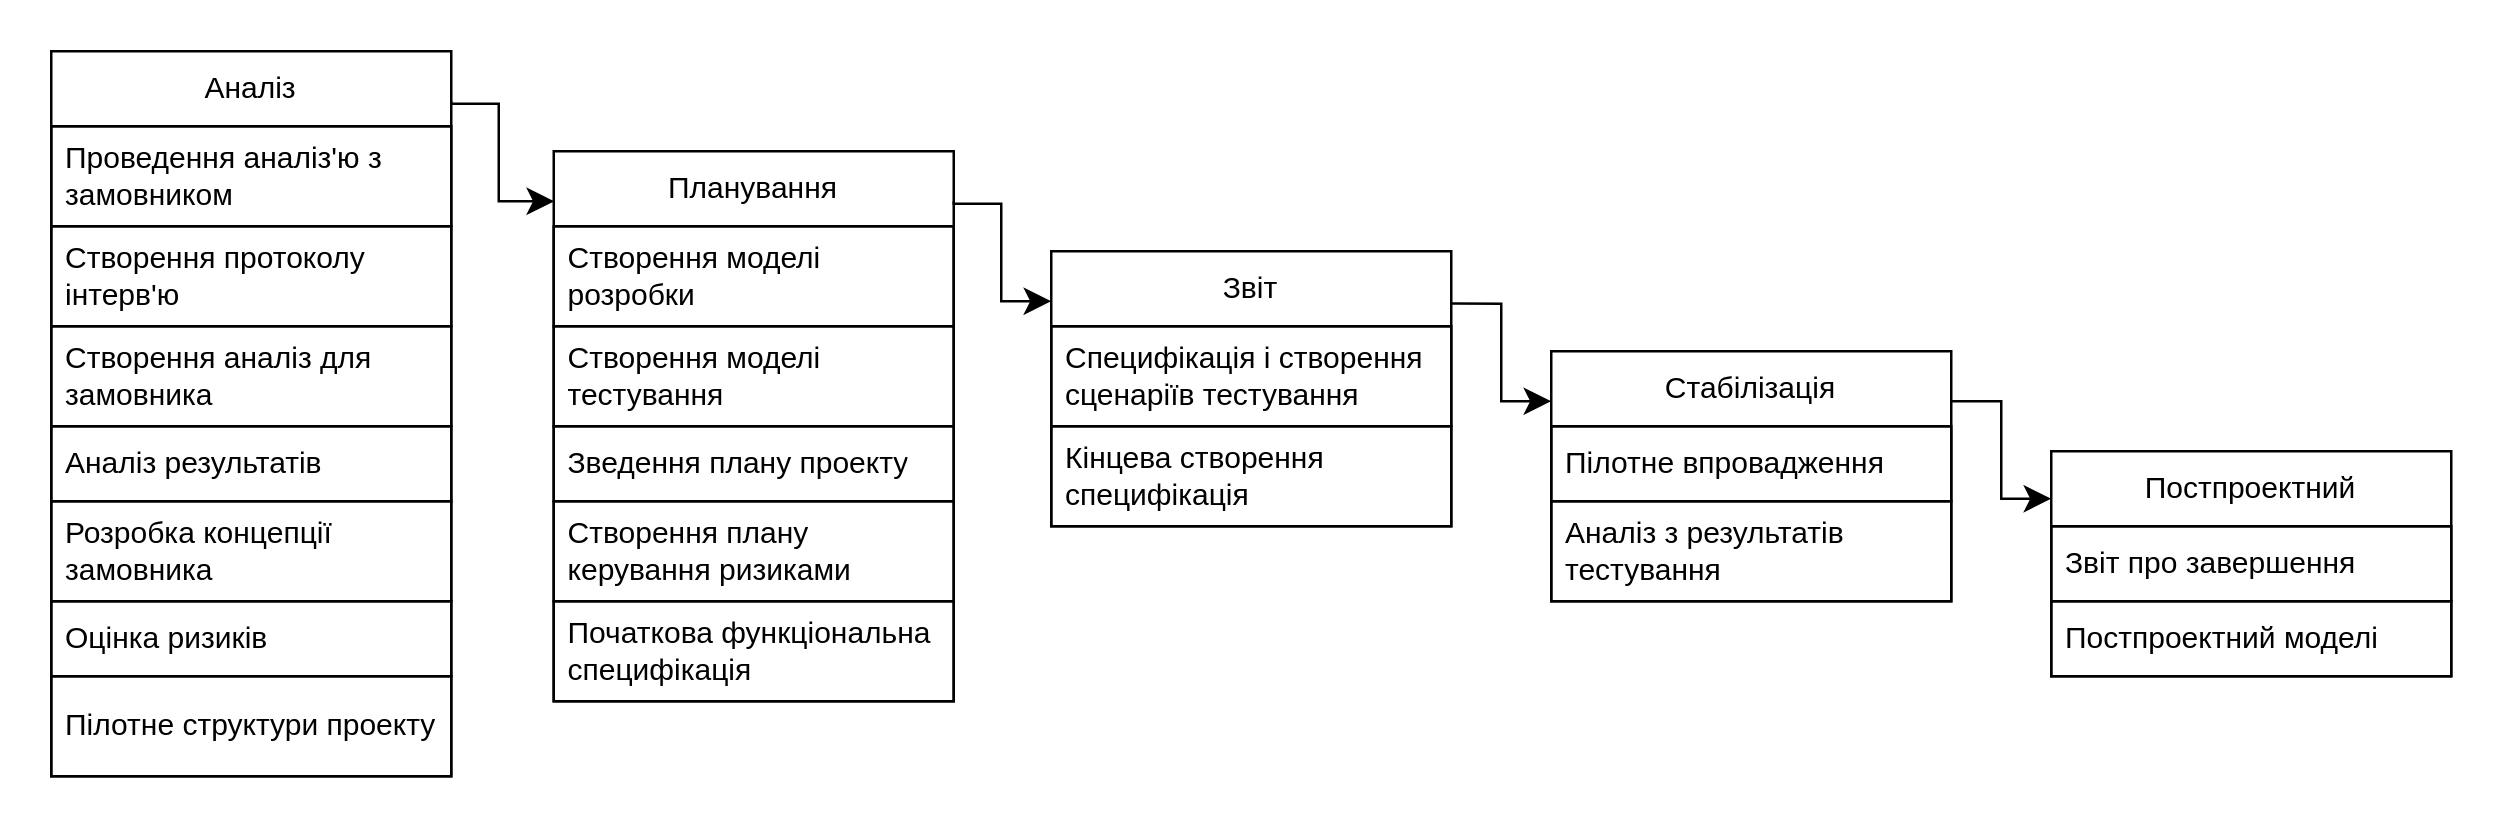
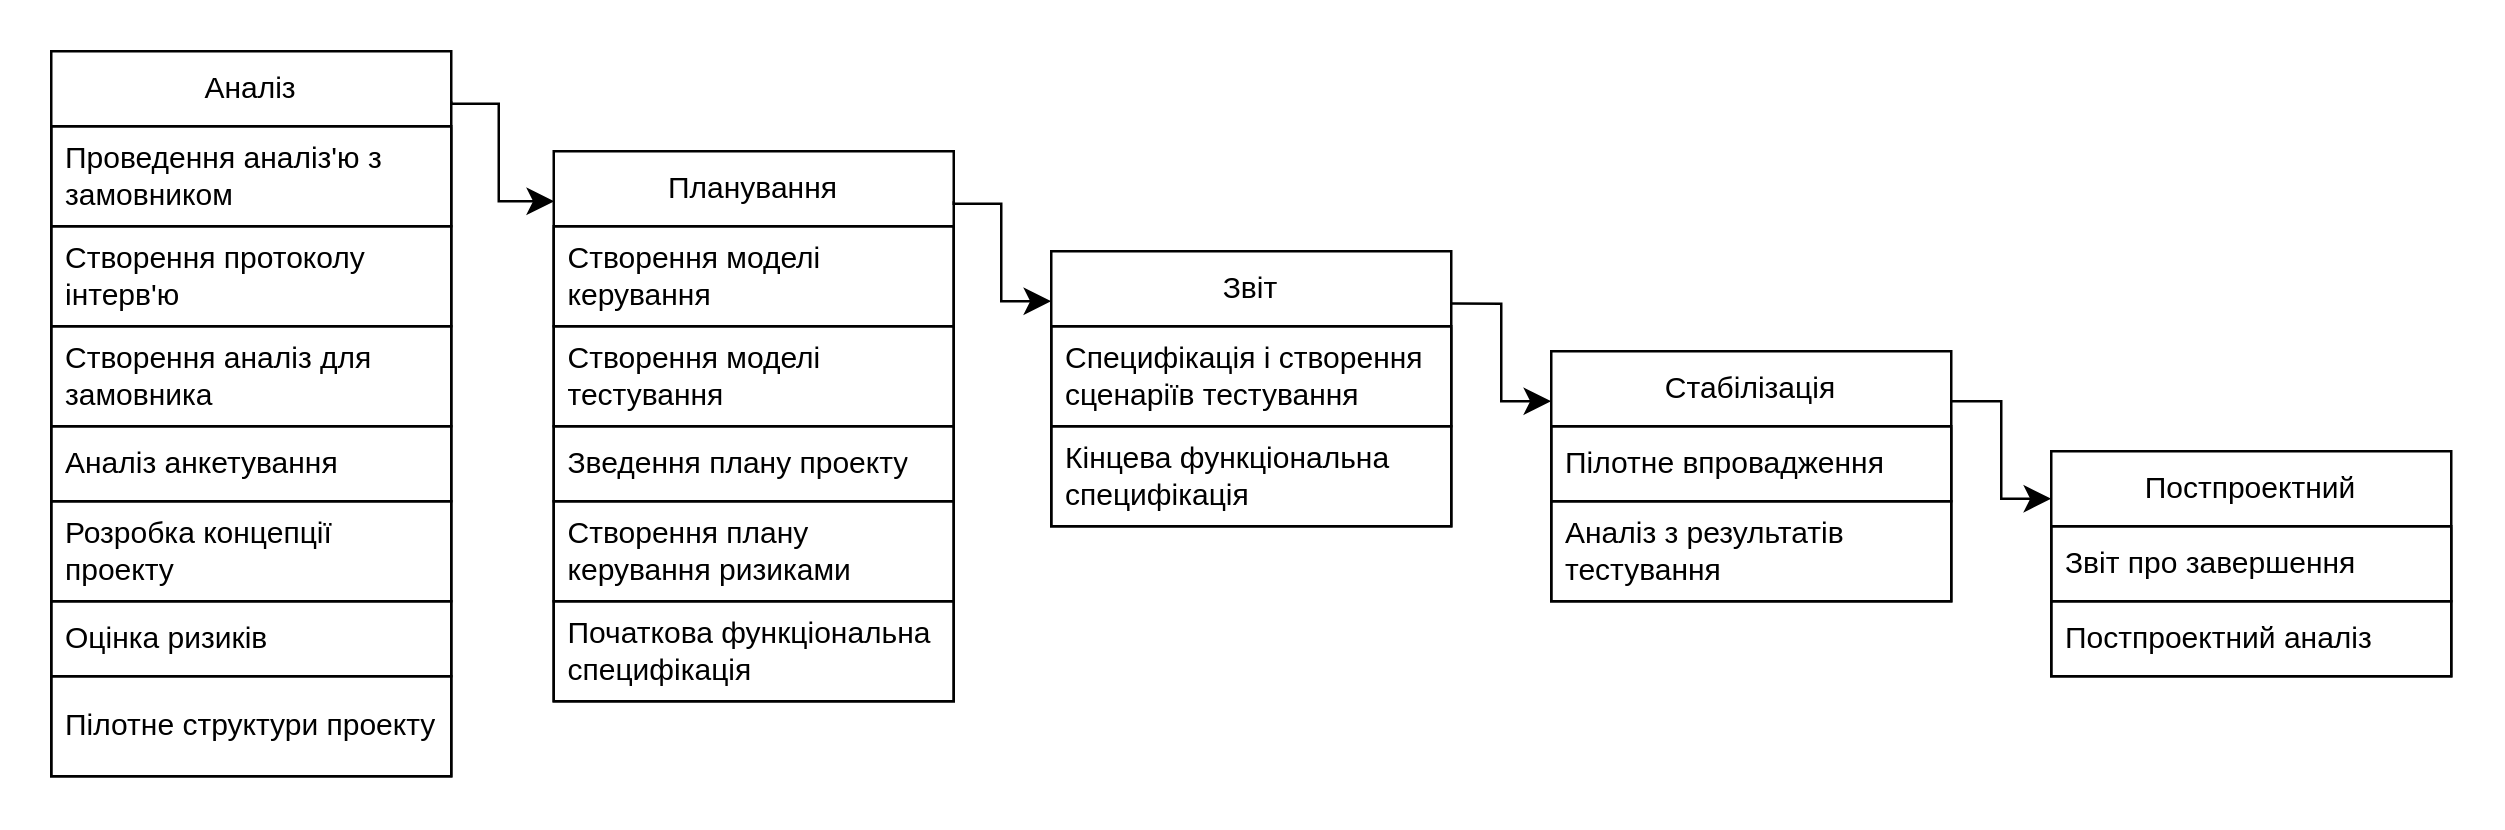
node "Створення моделі розробки": label "Створення моделі розробки" -> "Створення моделі керування"
node "Аналіз результатів": label "Аналіз результатів" -> "Аналіз анкетування"
node "Кінцева створення специфікація": label "Кінцева створення специфікація" -> "Кінцева функціональна специфікація"
node "Розробка концепції замовника": label "Розробка концепції замовника" -> "Розробка концепції проекту"
node "Постпроектний моделі": label "Постпроектний моделі" -> "Постпроектний аналіз"
